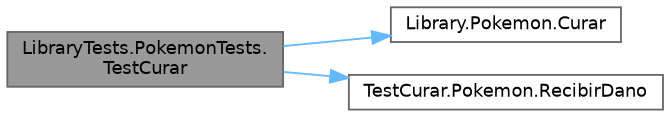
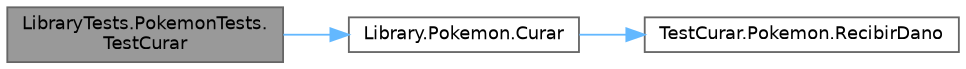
edge "LibraryTests.PokemonTests. TestCurar" -> "TestCurar.Pokemon.RecibirDano": now "Library.Pokemon.Curar" -> "TestCurar.Pokemon.RecibirDano"
